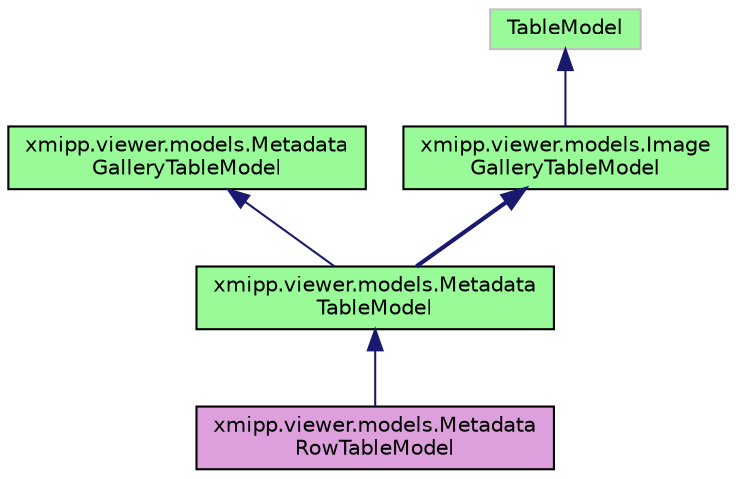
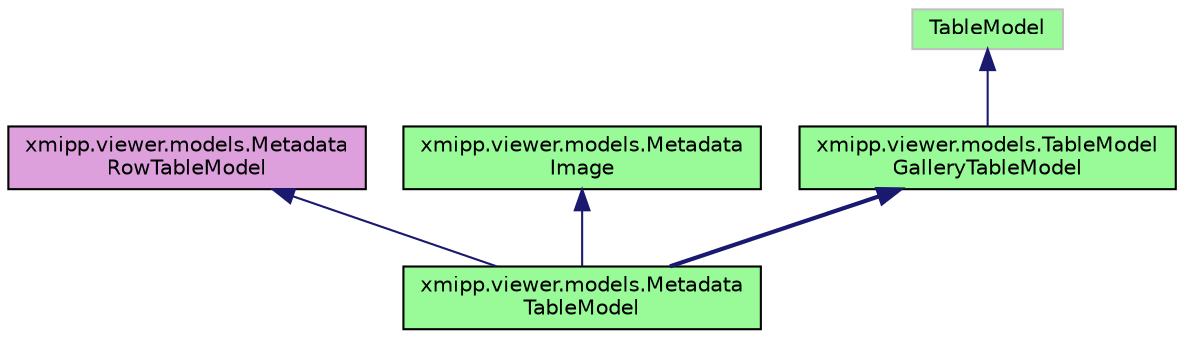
node "xmipp.viewer.models.Metadata GalleryTableModel": label "xmipp.viewer.models.Metadata GalleryTableModel" -> "xmipp.viewer.models.Metadata Image"
node "xmipp.viewer.models.Image GalleryTableModel": label "xmipp.viewer.models.Image GalleryTableModel" -> "xmipp.viewer.models.TableModel GalleryTableModel"
edge "xmipp.viewer.models.Metadata RowTableModel" -> "xmipp.viewer.models.Metadata TableModel": reversed
